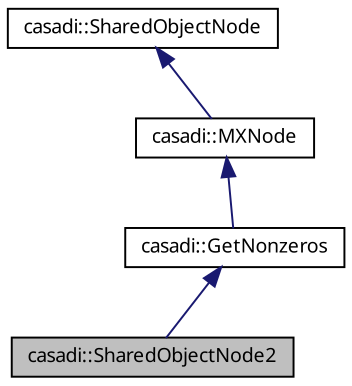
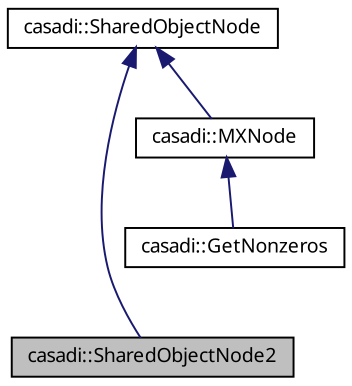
edge "casadi::SharedObjectNode2" -> "casadi::GetNonzeros": now "casadi::SharedObjectNode2" -> "casadi::SharedObjectNode"
